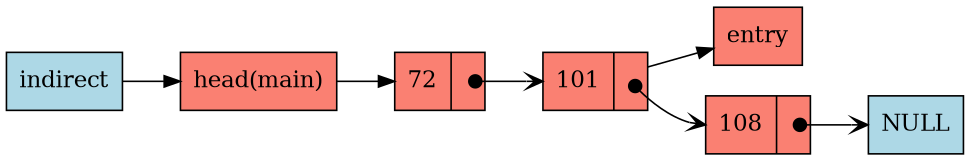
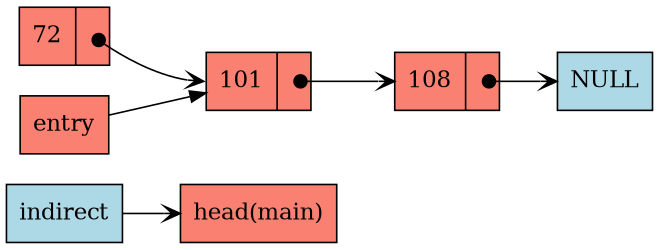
edge "101" -> "entry": reversed
edge "indirect" -> "head(main)": arrowhead normal -> vee
edge "head(main)" -> "72": removed
